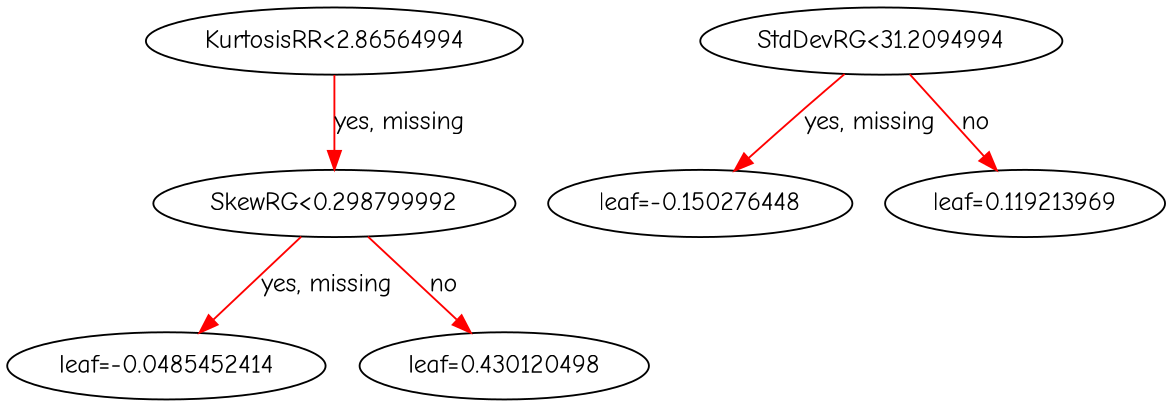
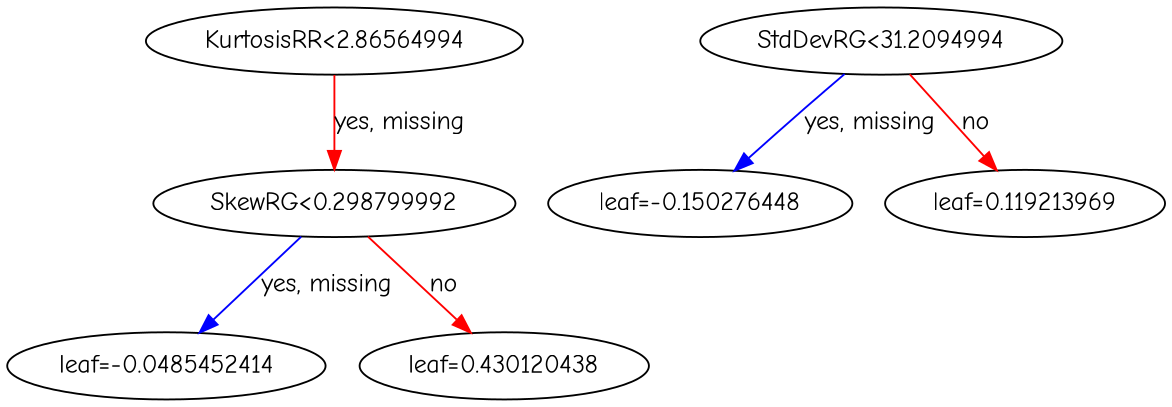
edge "StdDevRG<31.2094994" -> "leaf=-0.150276448": color #ff0000 -> #0000ff
edge "SkewRG<0.298799992" -> "leaf=-0.0485452414": color #ff0000 -> #0000ff
node "leaf=0.430120498": label "leaf=0.430120498" -> "leaf=0.430120438"
